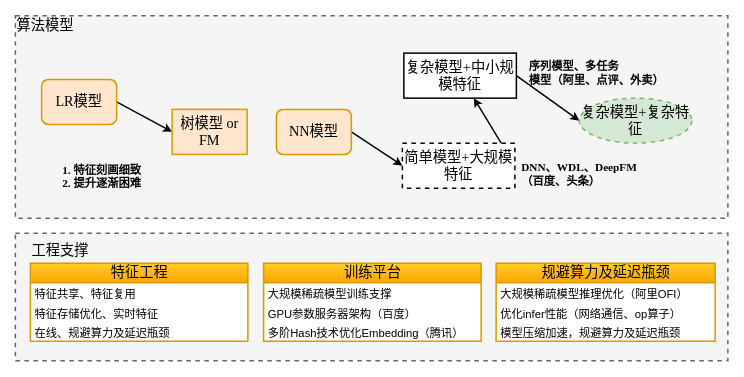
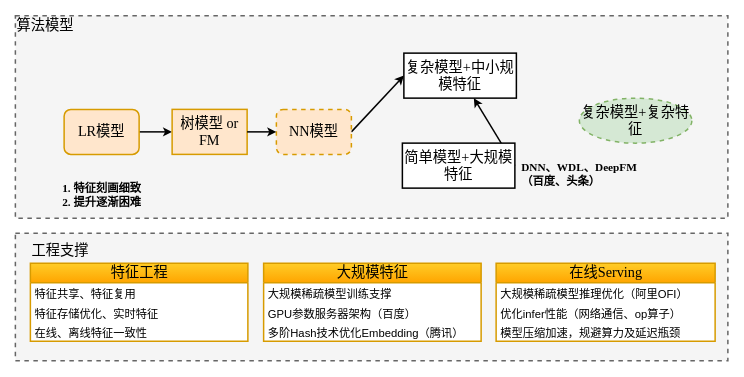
node "序列模型、多任务 模型（阿里、点评、外卖）": removed
edge "复杂模型+中小规模特征" -> "复杂模型+复杂特征": removed
node "LR模型": moved (79, 102) -> (102, 132)
edge "NN模型" -> "复杂模型+中小规模特征": added
edge "树模型 or FM" -> "NN模型": added
node "NN模型": style solid -> dashed
edge "NN模型" -> "简单模型+大规模特征": removed
node "简单模型+大规模特征": style dashed -> solid
node "1. 特征刻画细致 2. 提升逐渐困难": moved (102, 176) -> (102, 195)
node "训练平台": label "训练平台" -> "大规模特征"
node "规避算力及延迟瓶颈": label "规避算力及延迟瓶颈" -> "在线Serving"
node "在线、规避算力及延迟瓶颈": label "在线、规避算力及延迟瓶颈" -> "在线、离线特征一致性"
